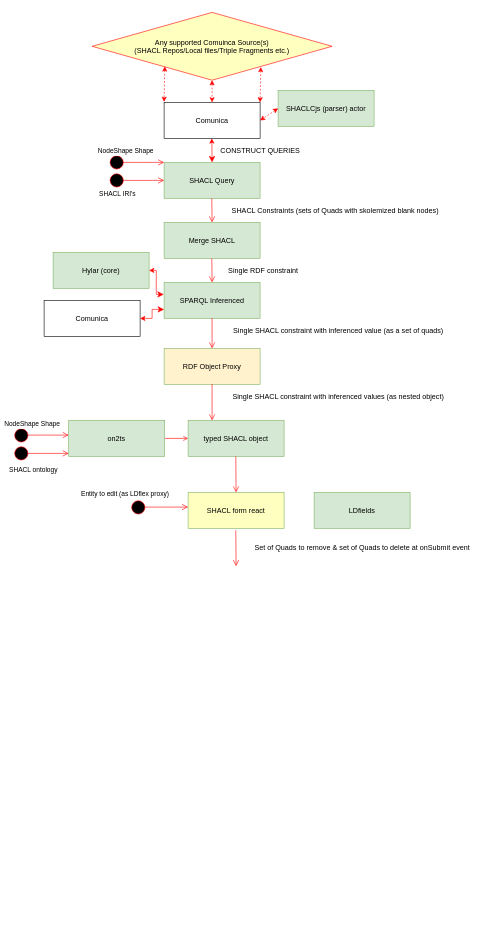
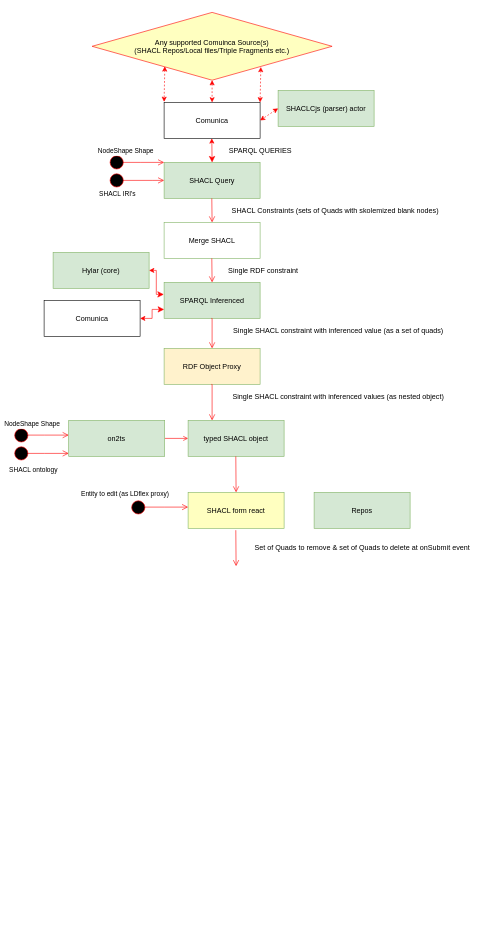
node "CONSTRUCT QUERIES": label "CONSTRUCT QUERIES" -> "SPARQL QUERIES"
node "Merge SHACL": fillcolor #d5e8d4 -> #ffffff
node "LDfields": label "LDfields" -> "Repos"
